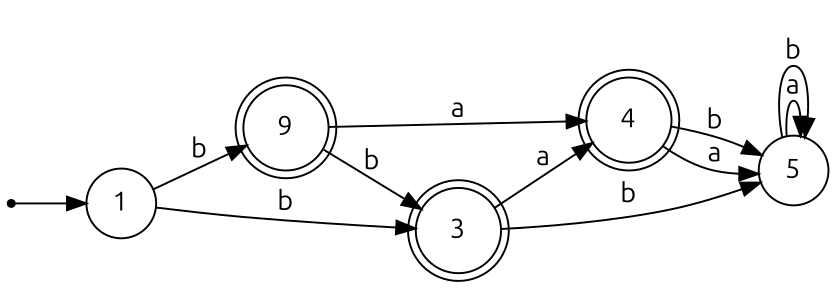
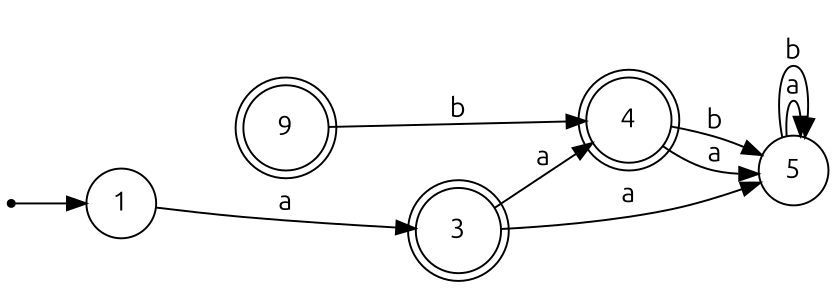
edge "9" -> "4": label "a" -> "b"
edge "1" -> "9": removed, label "b"
edge "9" -> "3": removed, label "b"
edge "3" -> "5": label "b" -> "a"
edge "1" -> "3": label "b" -> "a"
